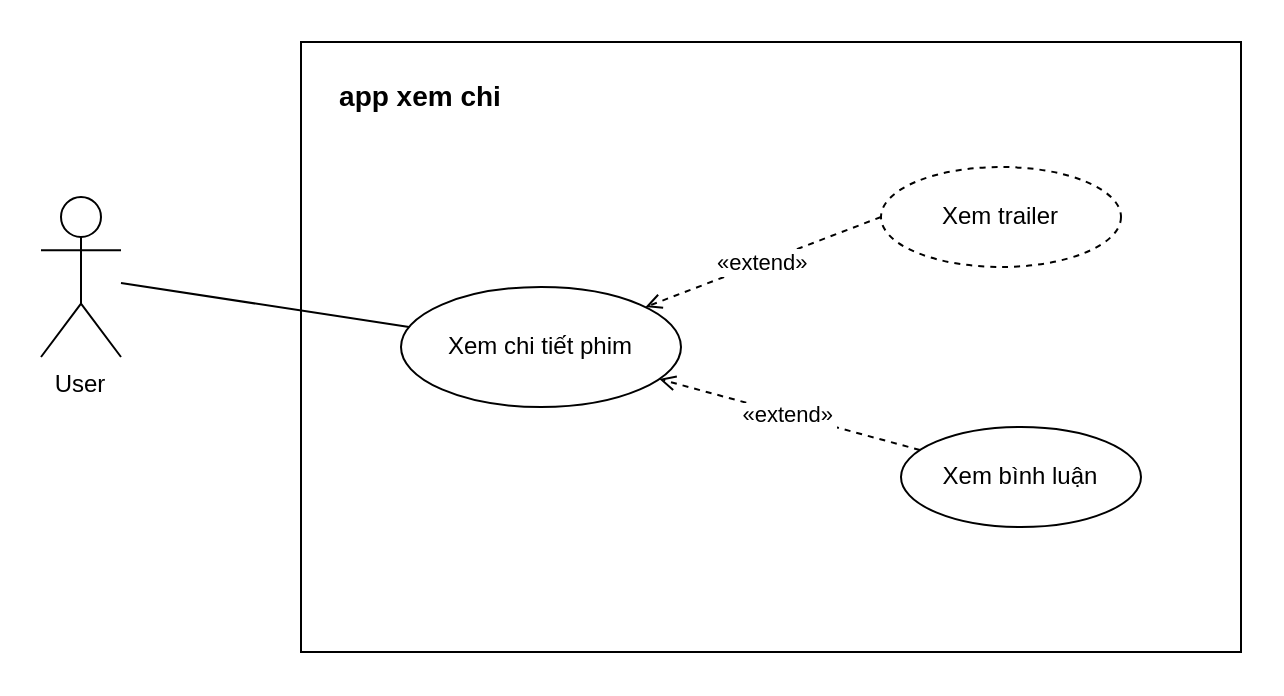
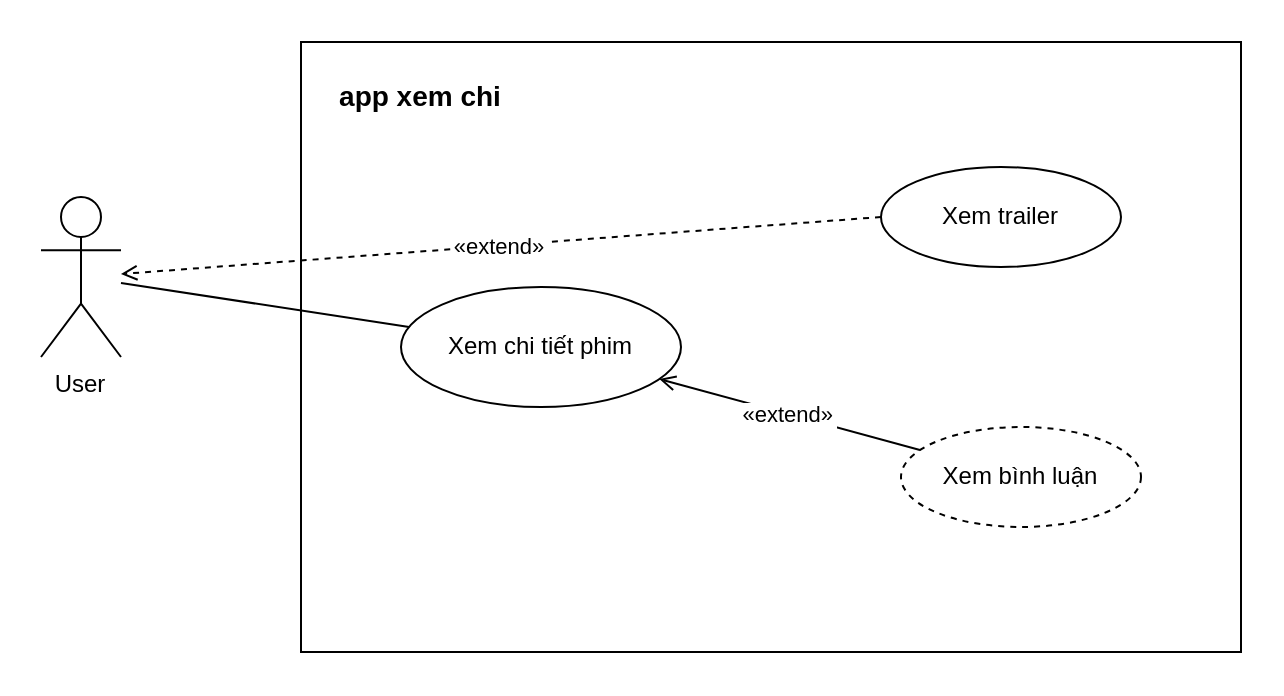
node "Xem trailer": style dashed -> solid
edge "Xem trailer" -> "Xem chi tiết phim": now "Xem trailer" -> "User"
edge "Xem bình luận" -> "Xem chi tiết phim": style dashed -> solid
node "Xem bình luận": style solid -> dashed
